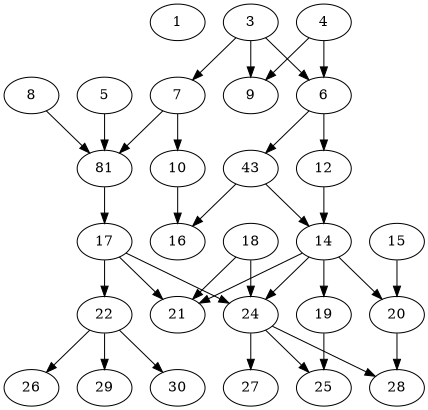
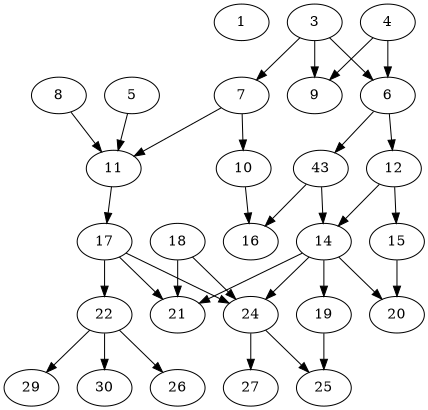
node "81": label "81" -> "11"
edge "12" -> "15": added
node "28": removed
